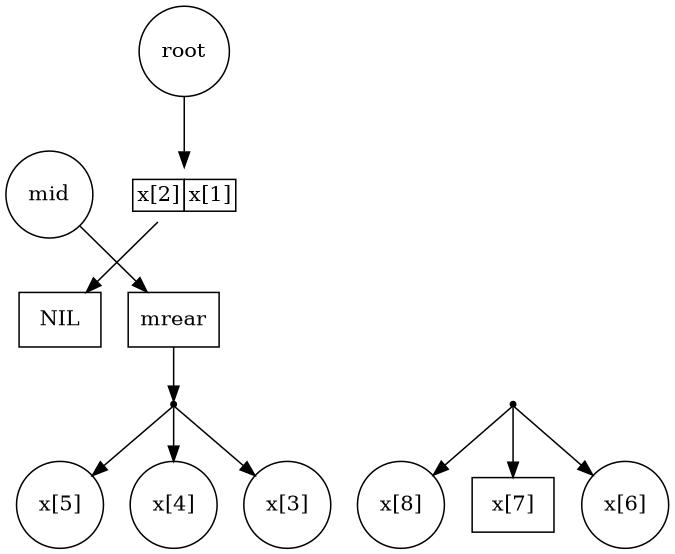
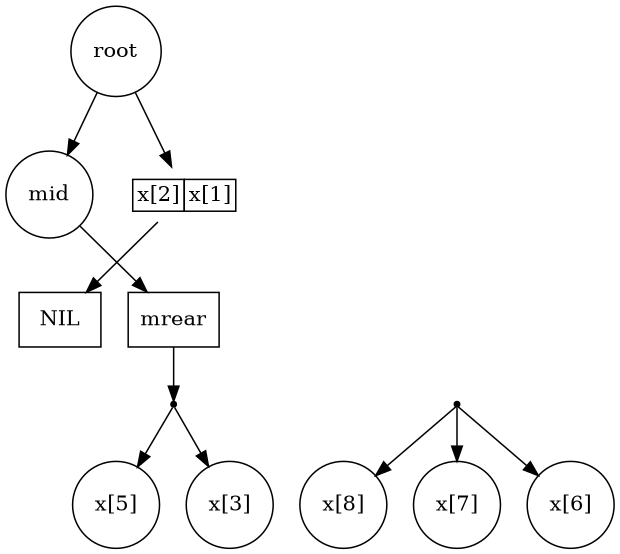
edge "root" -> "mid": added
node "x[4]": removed
node "x[7]": shape box -> circle
